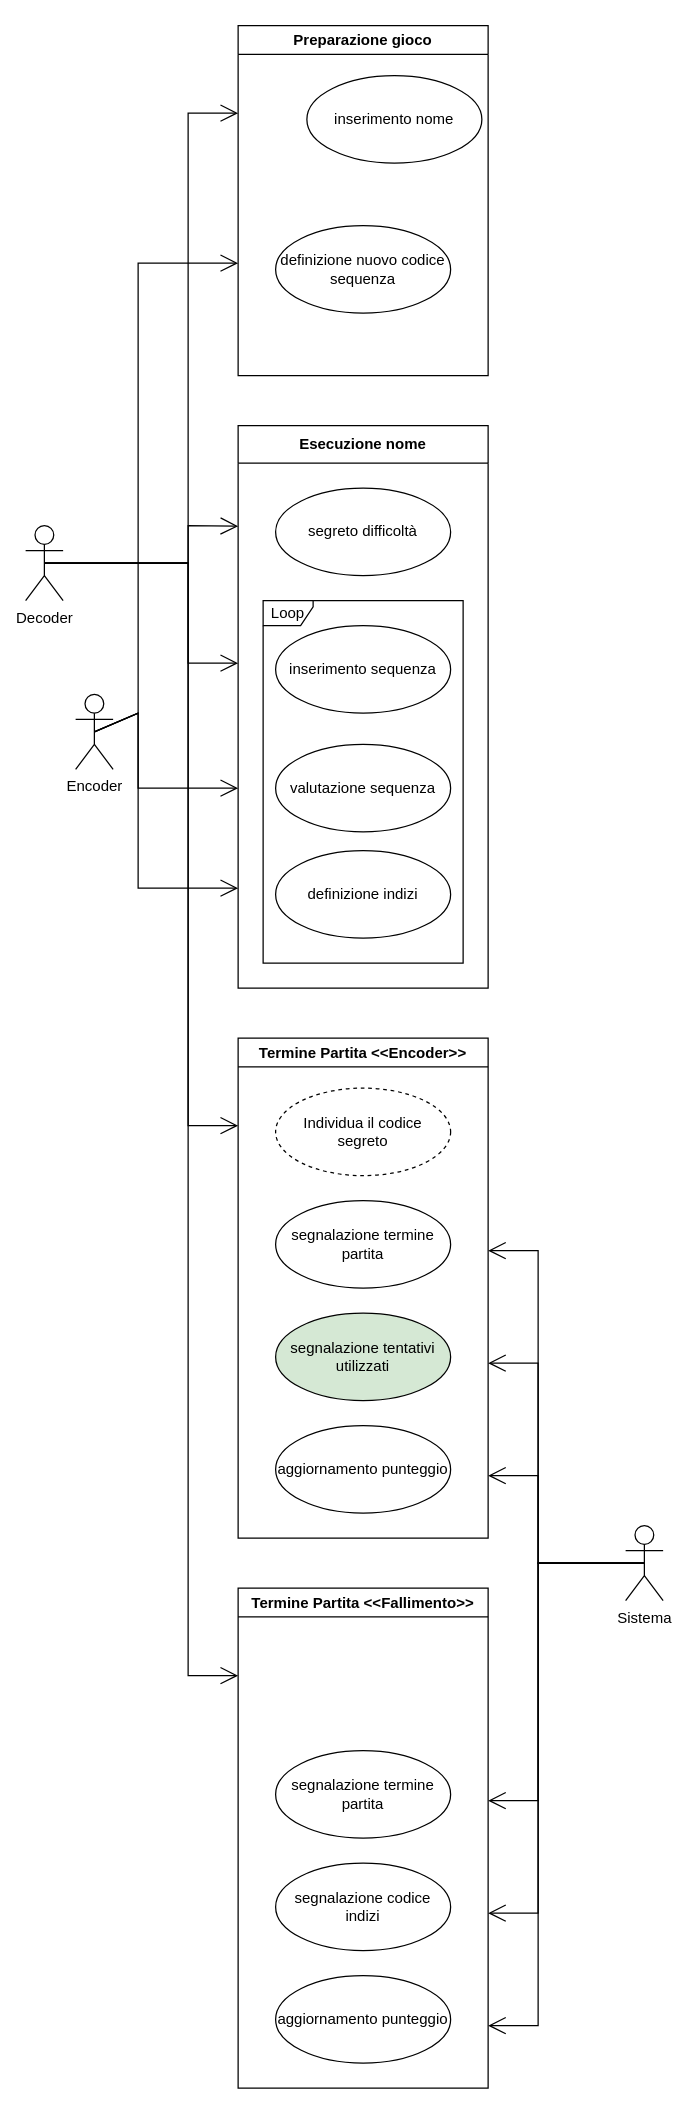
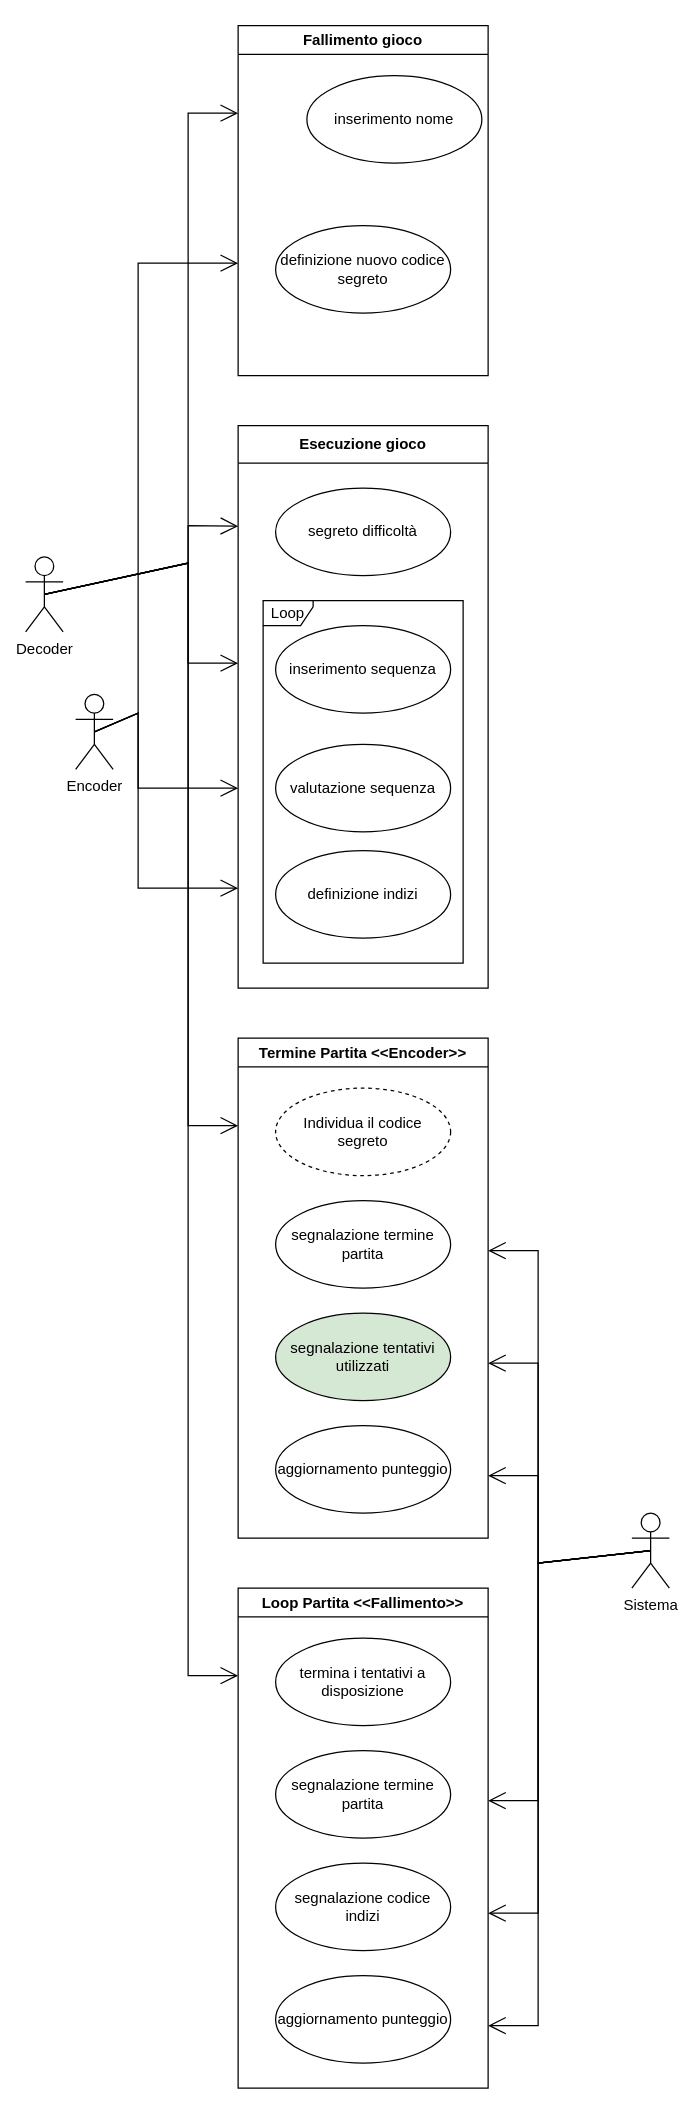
node "Preparazione gioco": label "Preparazione gioco" -> "Fallimento gioco"
node "definizione nuovo codice sequenza": label "definizione nuovo codice sequenza" -> "definizione nuovo codice segreto"
node "Esecuzione nome": label "Esecuzione nome" -> "Esecuzione gioco"
node "Decoder": moved (44, 563) -> (44, 594)
node "Sistema": moved (644, 1563) -> (651, 1551)
node "Termine Partita <<Fallimento>>": label "Termine Partita <<Fallimento>>" -> "Loop Partita <<Fallimento>>"
node "termina i tentativi a disposizione": added
